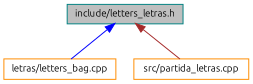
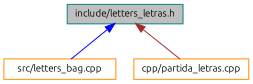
node "letras/letters_bag.cpp": label "letras/letters_bag.cpp" -> "src/letters_bag.cpp"
node "src/partida_letras.cpp": label "src/partida_letras.cpp" -> "cpp/partida_letras.cpp"
